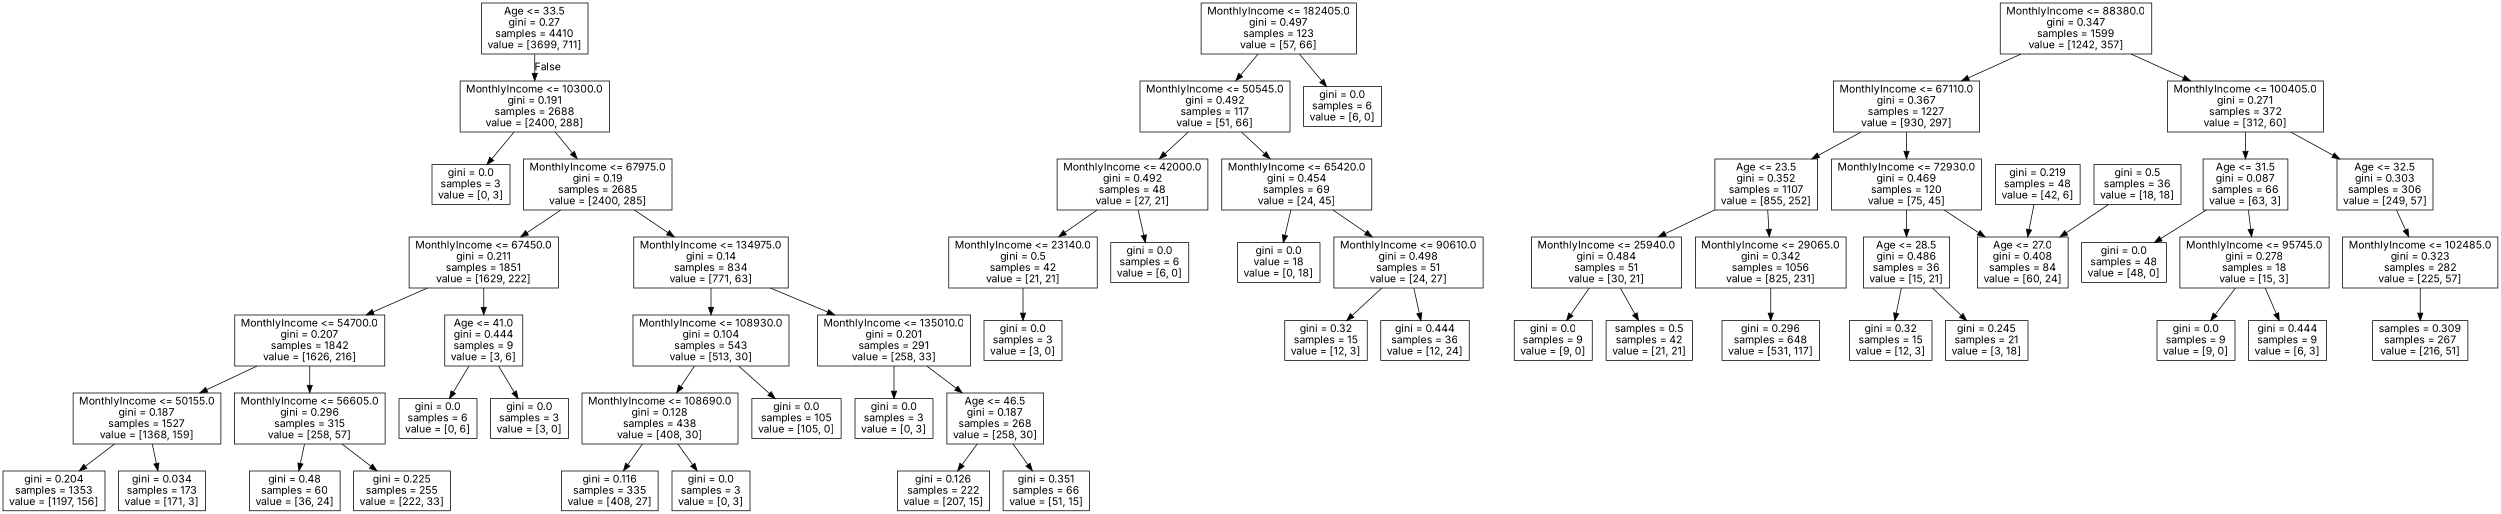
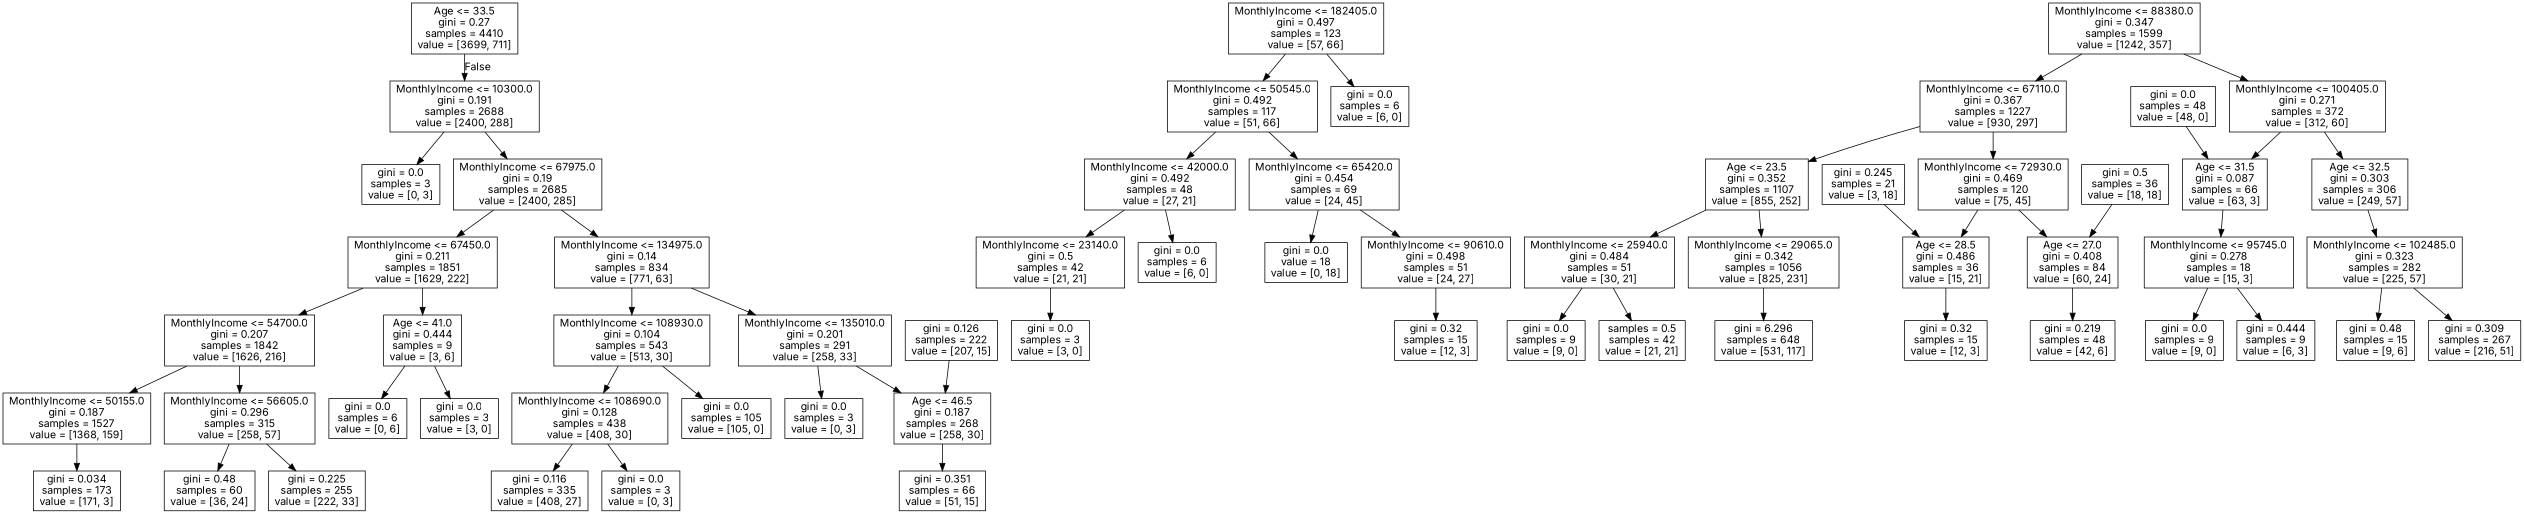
edge "gini = 0.219 samples = 48 value = [42, 6]" -> "Age <= 27.0 gini = 0.408 samples = 84 value = [60, 24]": reversed
edge "Age <= 31.5 gini = 0.087 samples = 66 value = [63, 3]" -> "gini = 0.0 samples = 48 value = [48, 0]": reversed
edge "Age <= 28.5 gini = 0.486 samples = 36 value = [15, 21]" -> "gini = 0.245 samples = 21 value = [3, 18]": reversed
node "gini = 0.444 samples = 36 value = [12, 24]": removed
node "gini = 0.296 samples = 648 value = [531, 117]": label "gini = 0.296 samples = 648 value = [531, 117]" -> "gini = 6.296 samples = 648 value = [531, 117]"
node "gini = 0.48 samples = 15 value = [9, 6]": added
node "samples = 0.309 samples = 267 value = [216, 51]": label "samples = 0.309 samples = 267 value = [216, 51]" -> "gini = 0.309 samples = 267 value = [216, 51]"
edge "Age <= 46.5 gini = 0.187 samples = 268 value = [258, 30]" -> "gini = 0.126 samples = 222 value = [207, 15]": reversed
node "gini = 0.204 samples = 1353 value = [1197, 156]": removed
